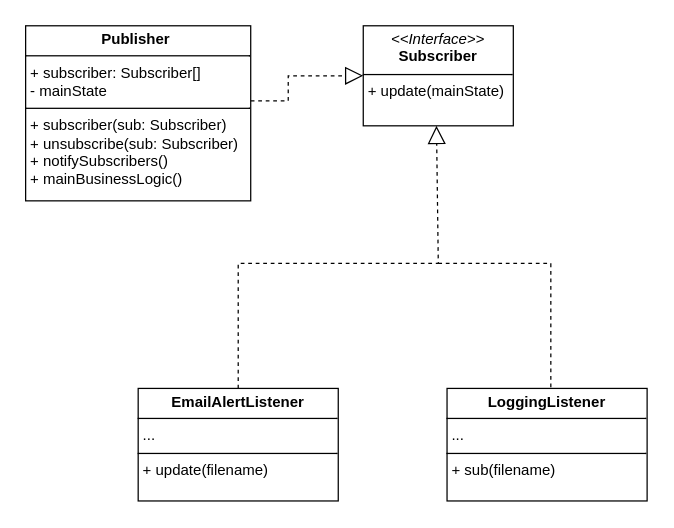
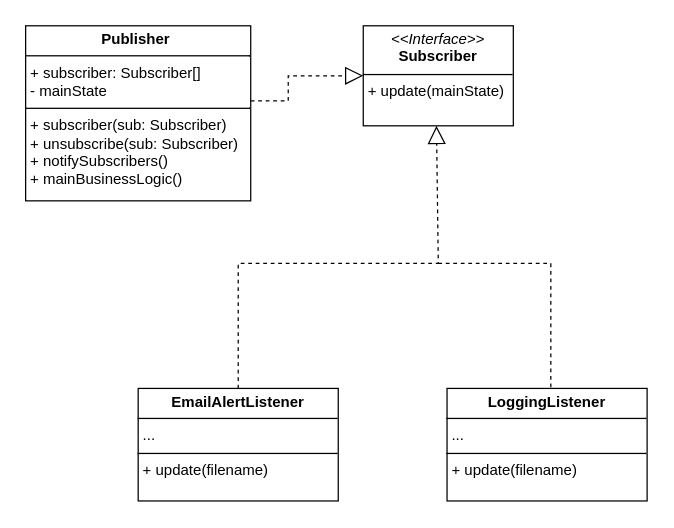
node "LoggingListener ... + sub(filename)": label "LoggingListener ... + sub(filename)" -> "LoggingListener ... + update(filename)"
